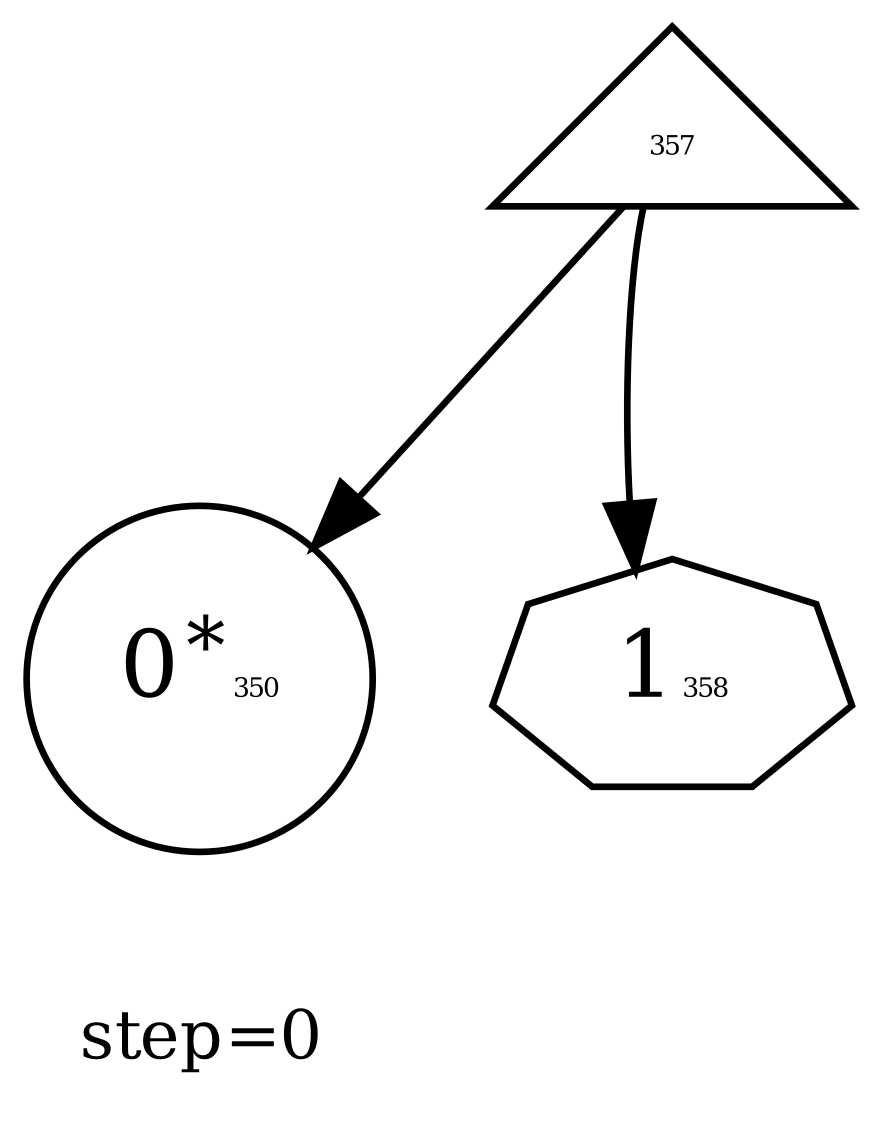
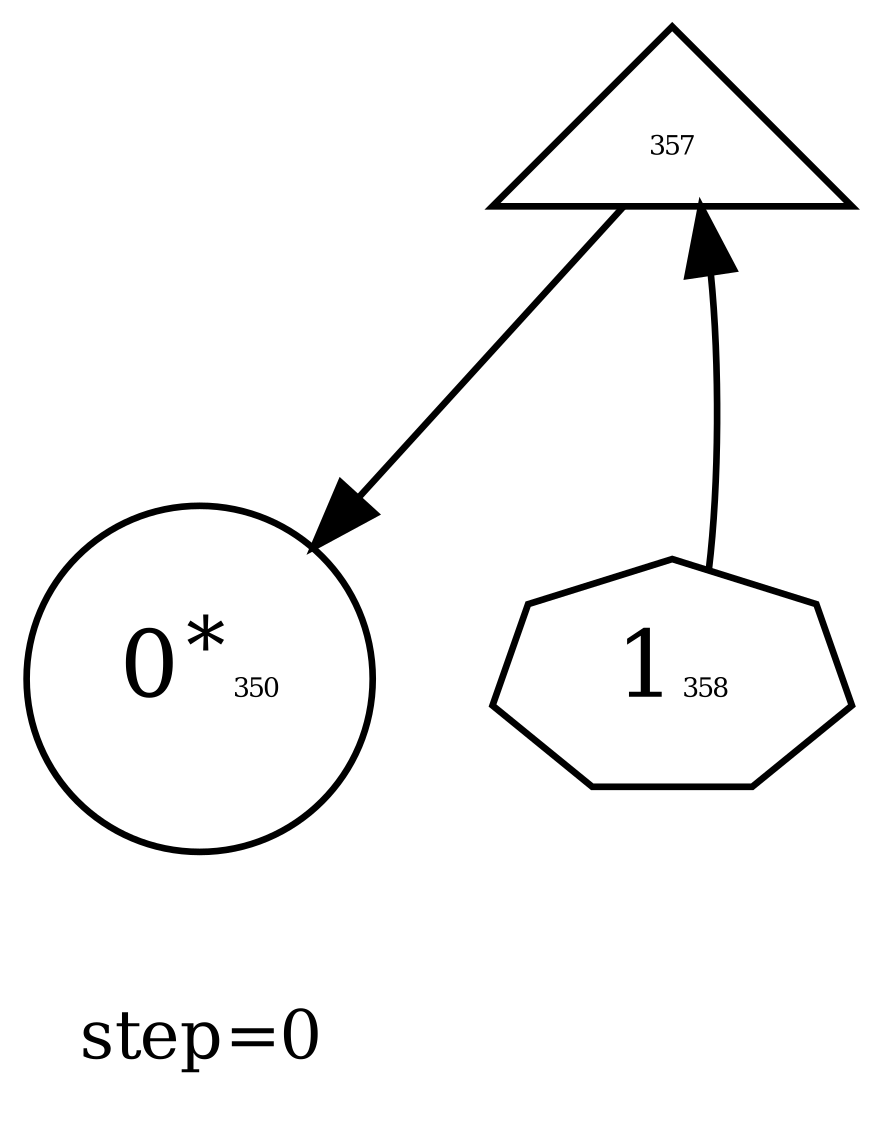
edge "357" -> "1": reversed
